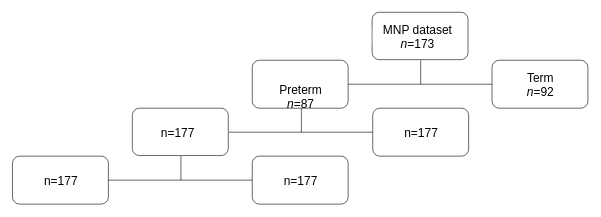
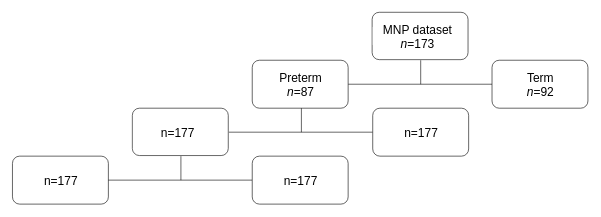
node "Preterm n=87": moved (301, 96) -> (301, 84)
